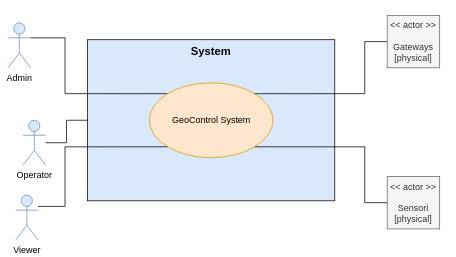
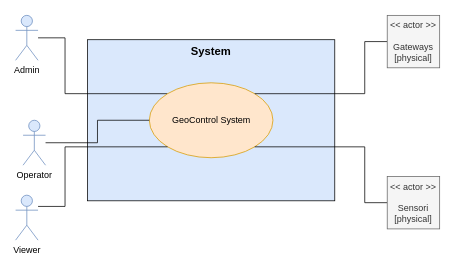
node "Admin": moved (19, 45) -> (27, 38)
edge "System" -- "Operator": now "GeoControl System" -- "Operator"
